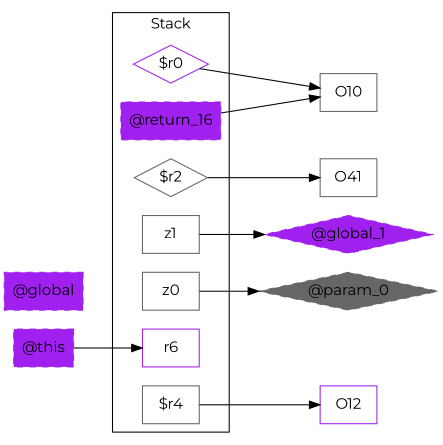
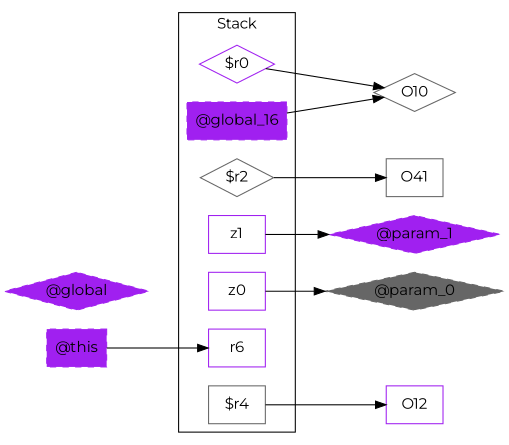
node "O10": shape box -> diamond
node "@return_16": label "@return_16" -> "@global_16"
node "z1": color gray40 -> purple
node "@global_1": label "@global_1" -> "@param_1"
node "@global": shape box -> diamond
node "z0": color gray40 -> purple
